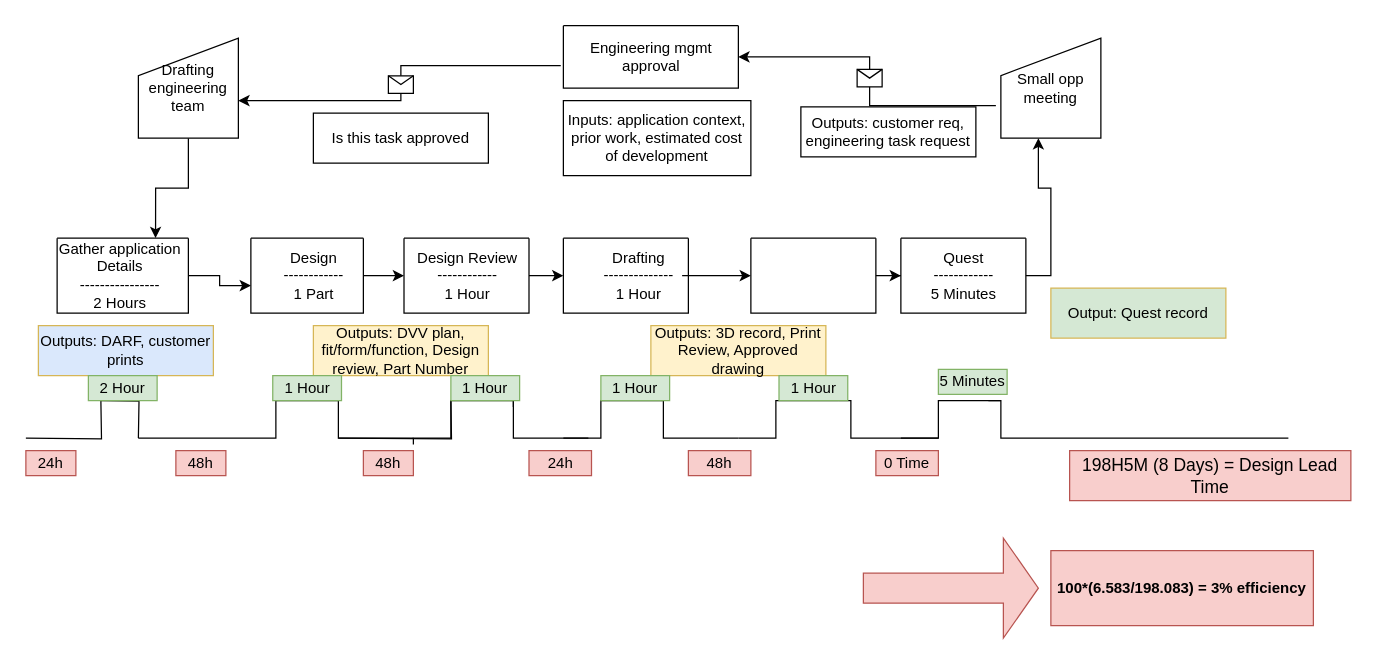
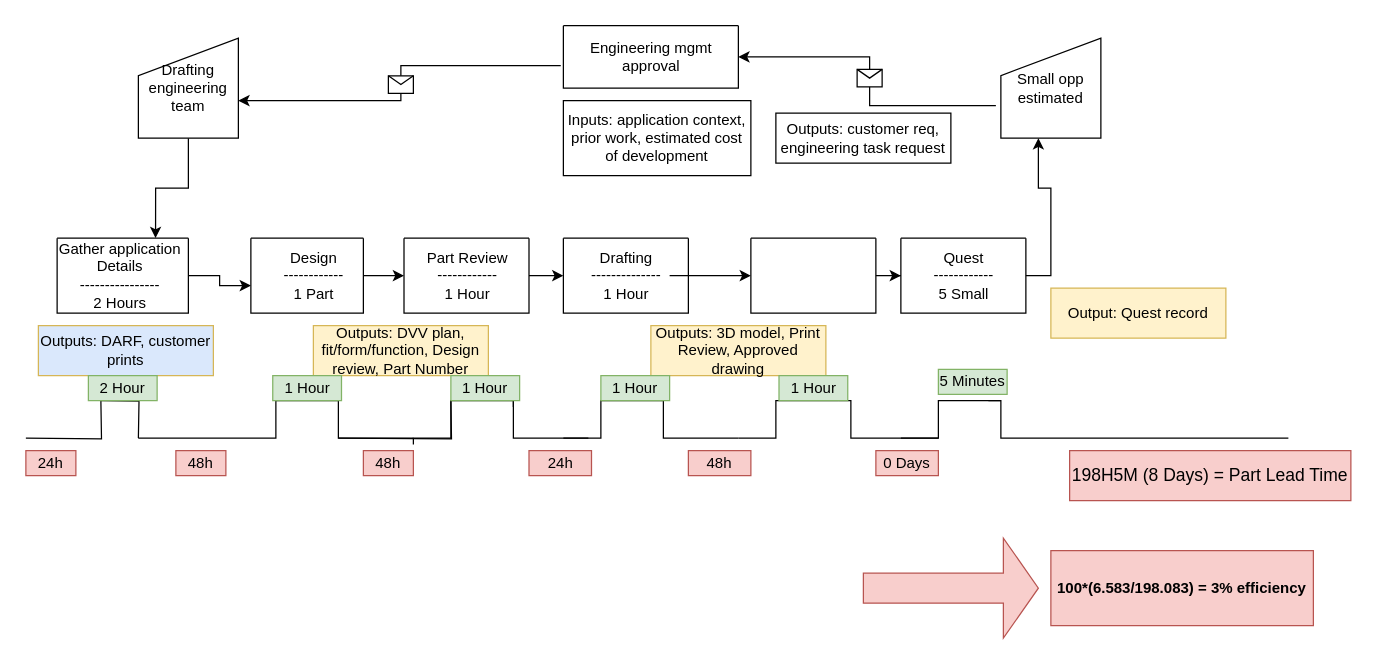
node "Small opp meeting": label "Small opp meeting" -> "Small opp estimated"
node "Outputs: customer req, engineering task request": moved (888, 132) -> (863, 138)
node "Is this task approved": removed
node "Design Review ------------ 1 Hour": label "Design Review ------------ 1 Hour" -> "Part Review ------------ 1 Hour"
node "Drafting -------------- 1 Hour": moved (638, 276) -> (626, 276)
node "Quest ------------ 5 Minutes": label "Quest ------------ 5 Minutes" -> "Quest ------------ 5 Small"
node "Output: Quest record": fillcolor #d5e8d4 -> #fff2cc
node "Outputs: 3D record, Print Review, Approved drawing": label "Outputs: 3D record, Print Review, Approved drawing" -> "Outputs: 3D model, Print Review, Approved drawing"
node "0 Time": label "0 Time" -> "0 Days"
node "198H5M (8 Days) = Design Lead Time": label "198H5M (8 Days) = Design Lead Time" -> "198H5M (8 Days) = Part Lead Time"
